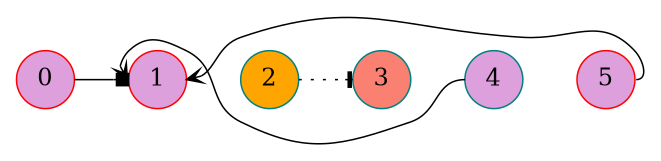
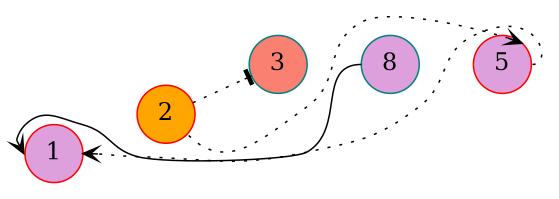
edge "5" -> "1": style solid -> dotted
edge "2" -> "5": added
node "0": removed
node "2": color teal -> red
node "4": label "4" -> "8"
